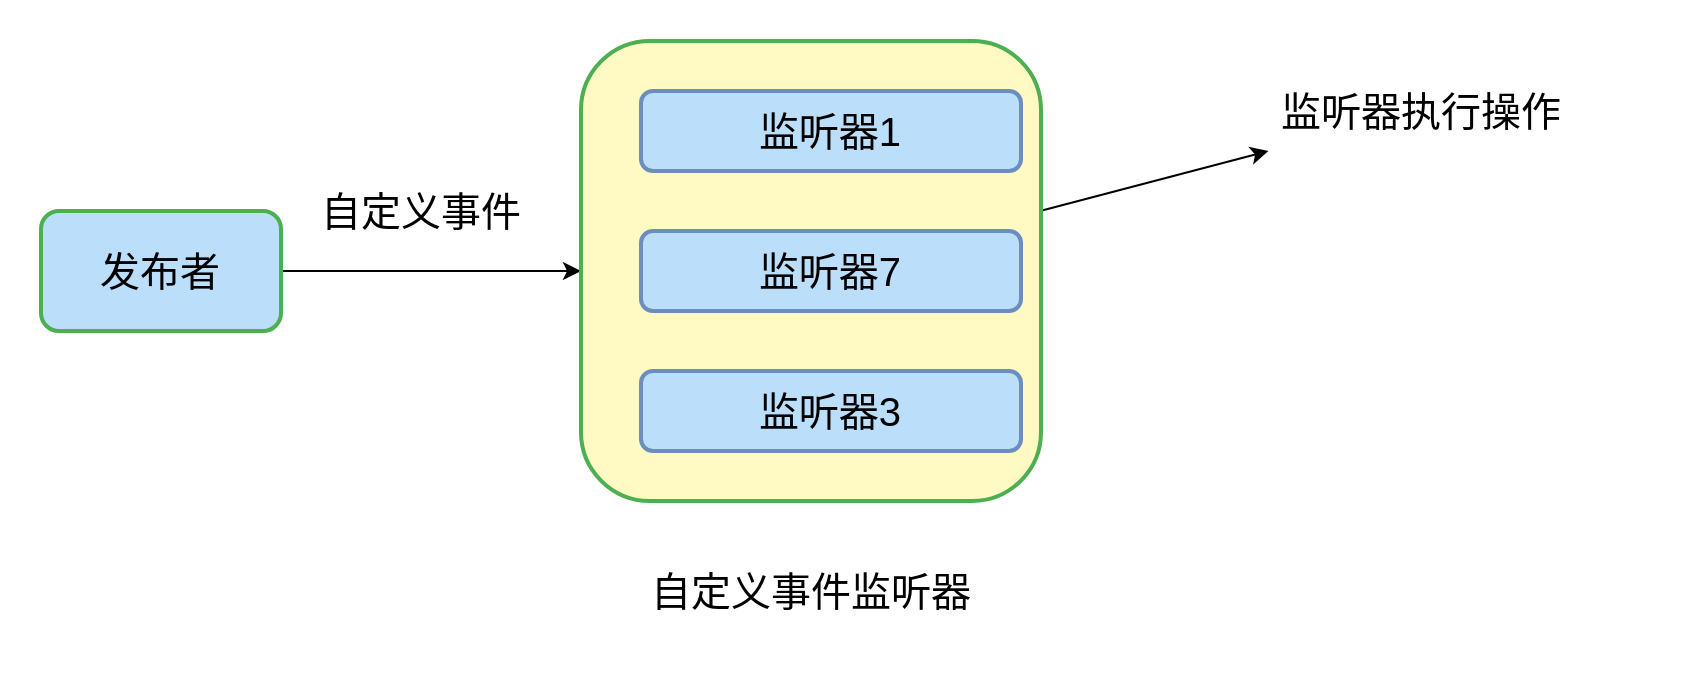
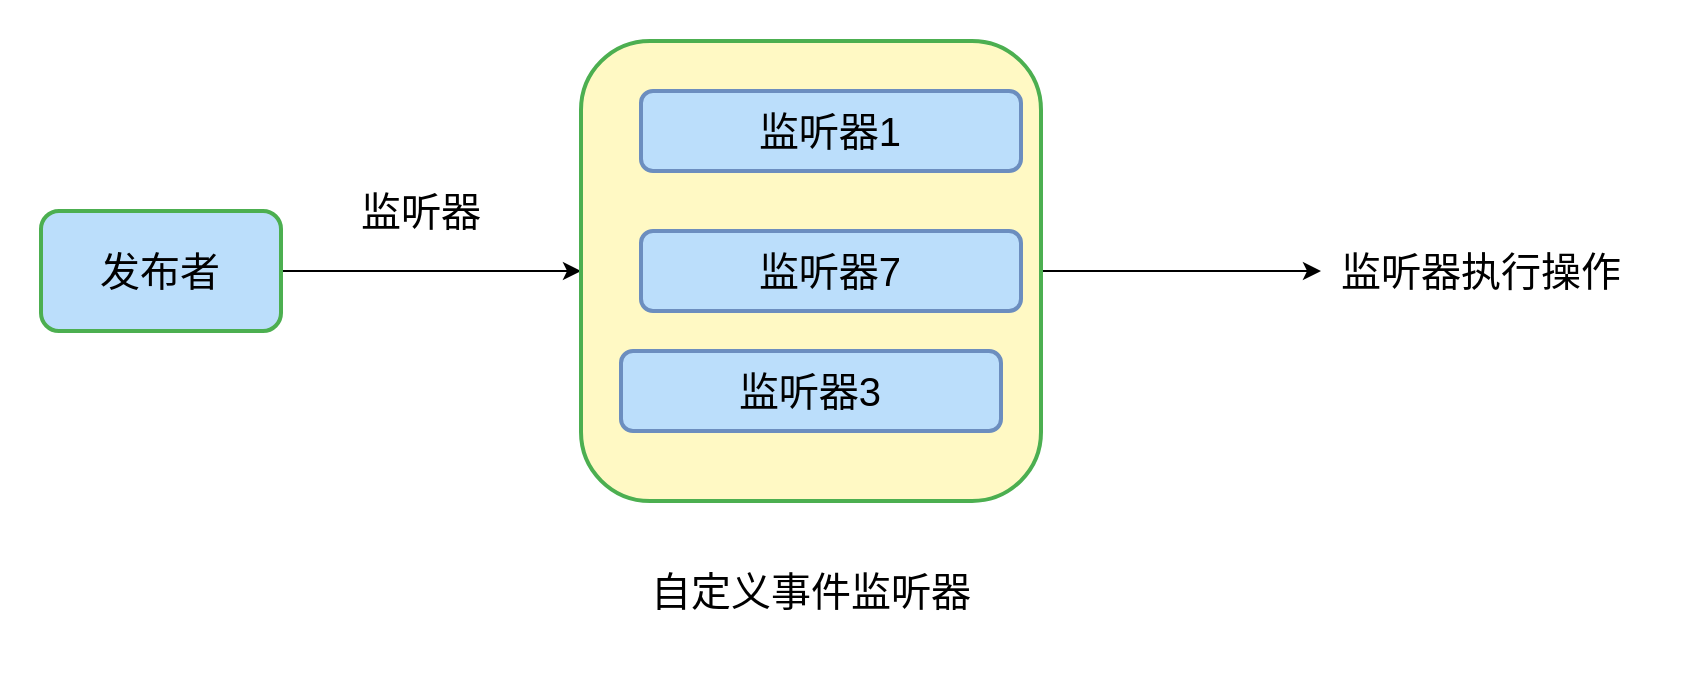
node "监听器执行操作": moved (1421, 111) -> (1481, 271)
node "自定义事件": label "自定义事件" -> "监听器"
node "监听器3": moved (831, 411) -> (811, 391)
